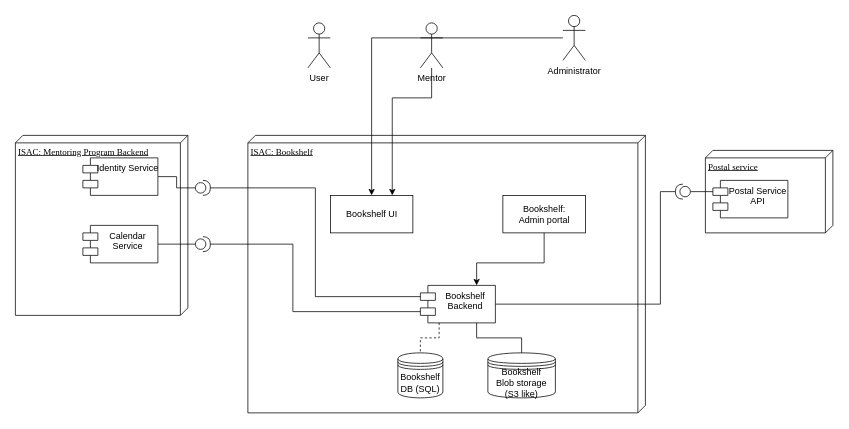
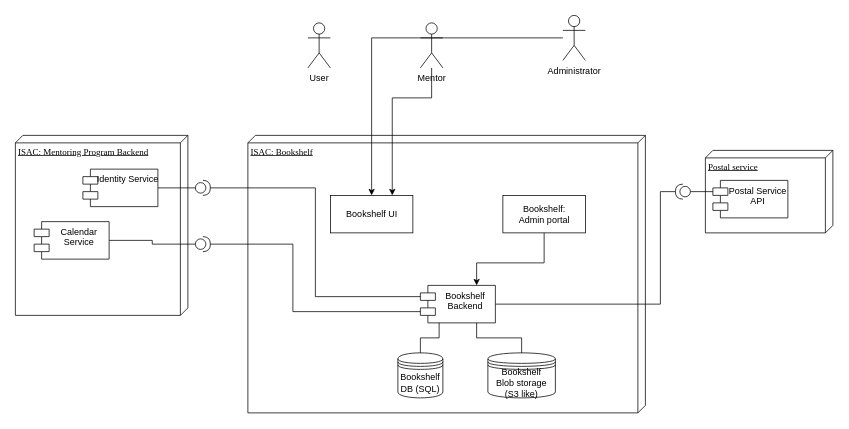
node "Identity Service": moved (120, 177) -> (120, 188)
node "Calendar Service": moved (120, 244) -> (72, 240)
edge "Bookshelf Backend" -- "Bookshelf DB (SQL)": style dashed -> solid
